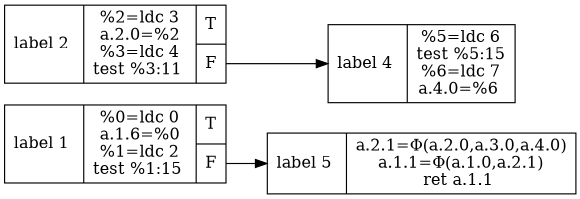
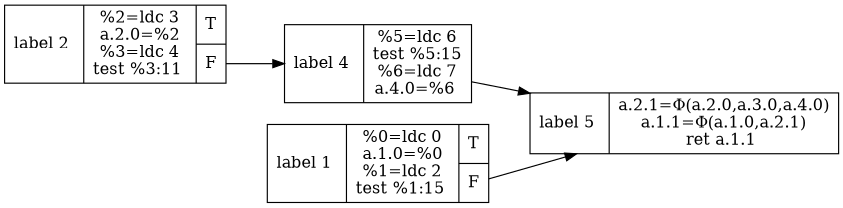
edge "label 4" -> "label 5": added
node "label 1": text "a.1.6=%0" -> "a.1.0=%0"
